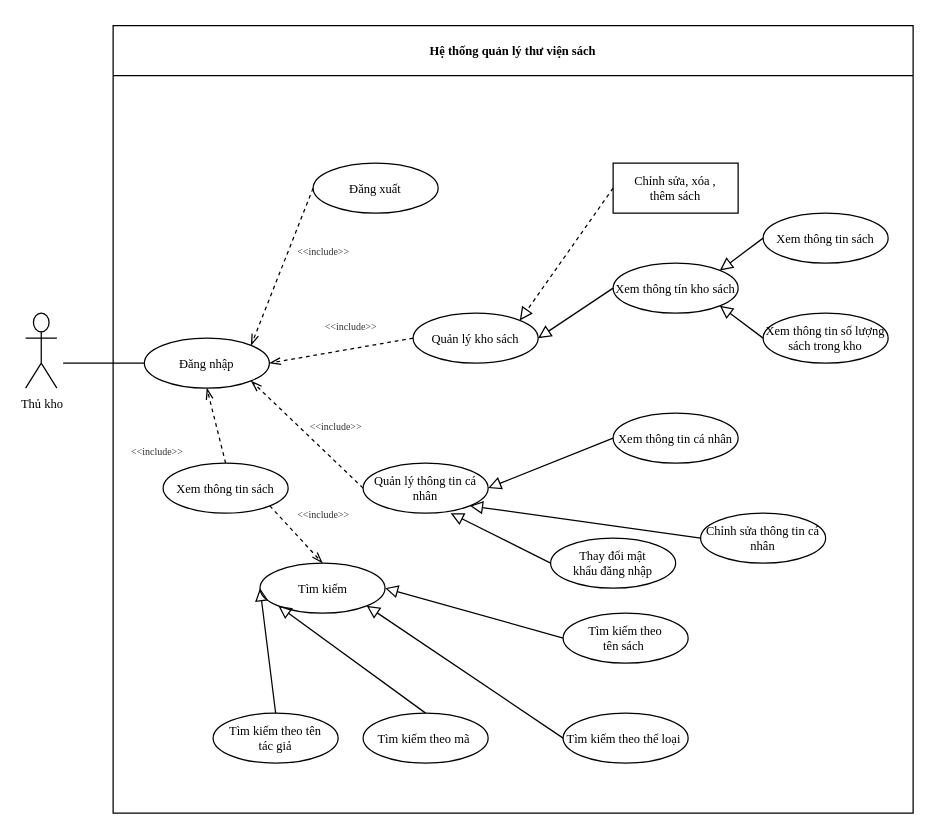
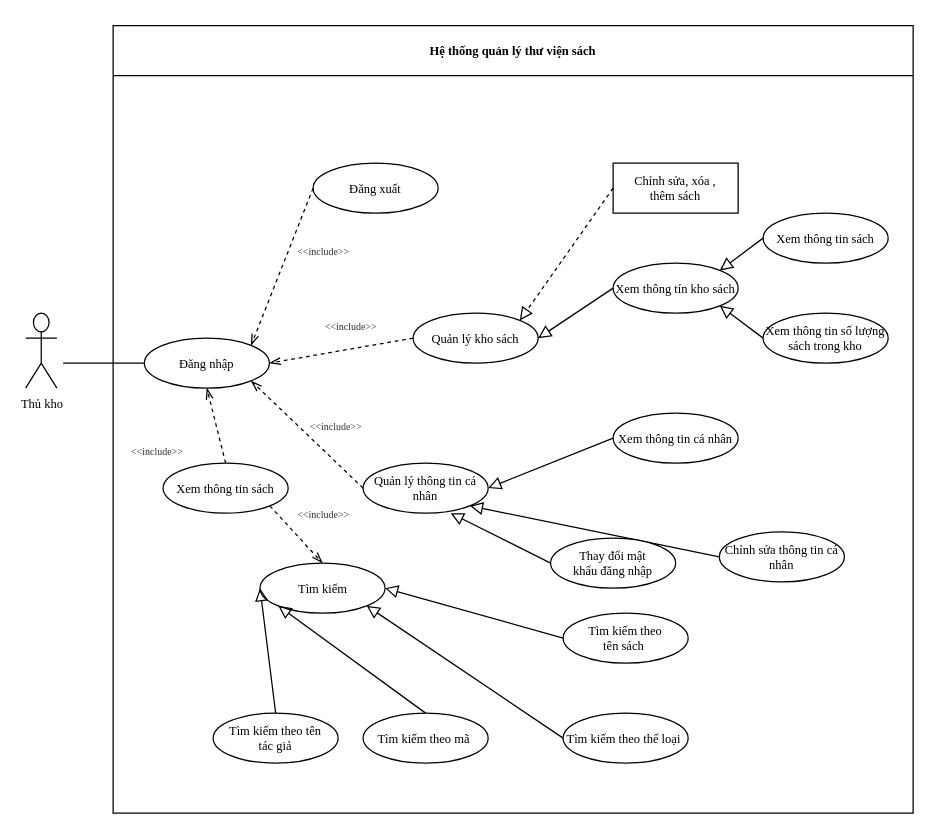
node "Chỉnh sửa thông tin cá nhân": moved (763, 538) -> (782, 557)
